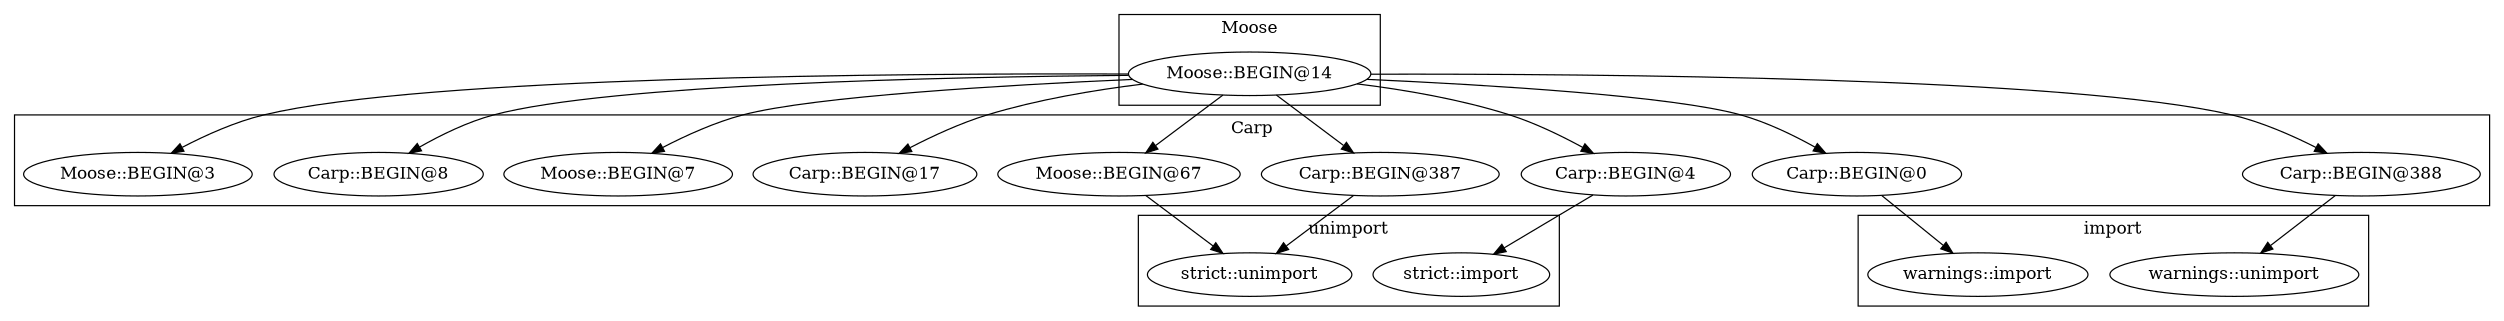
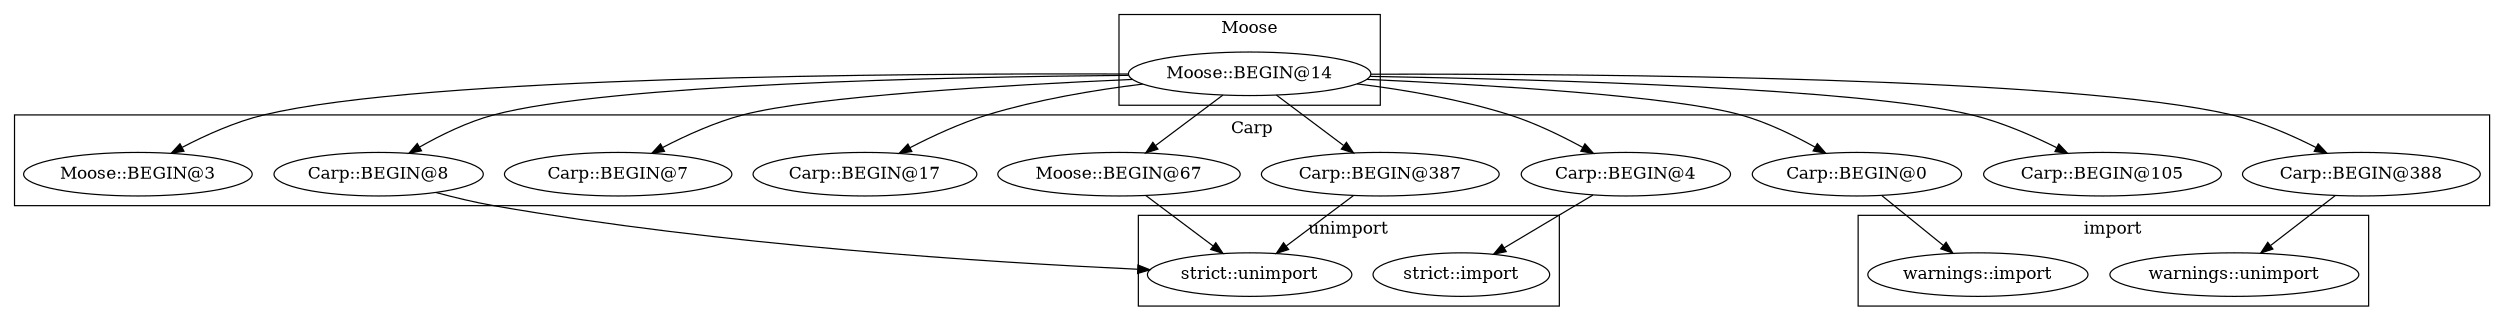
node "Moose::BEGIN@7": label "Moose::BEGIN@7" -> "Carp::BEGIN@7"
node "Carp::BEGIN@105": added
edge "Carp::BEGIN@8" -> "strict::unimport": added
